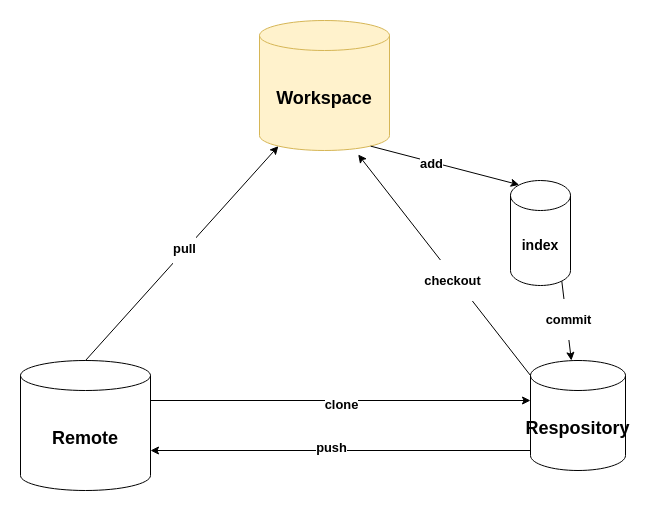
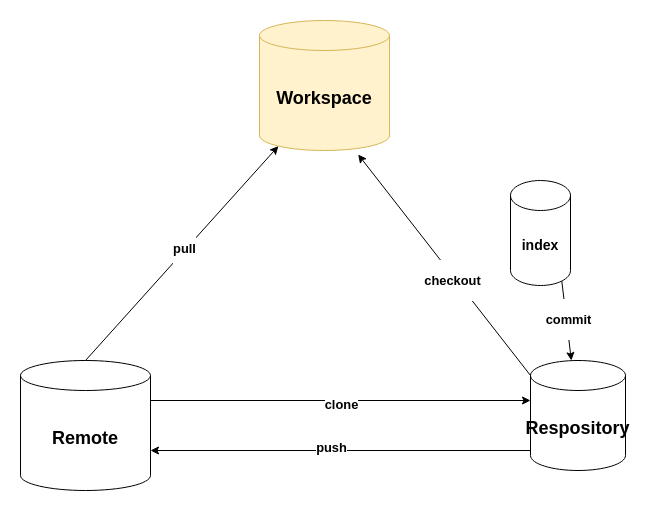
edge "Workspace" -> "index": removed, label "add"
